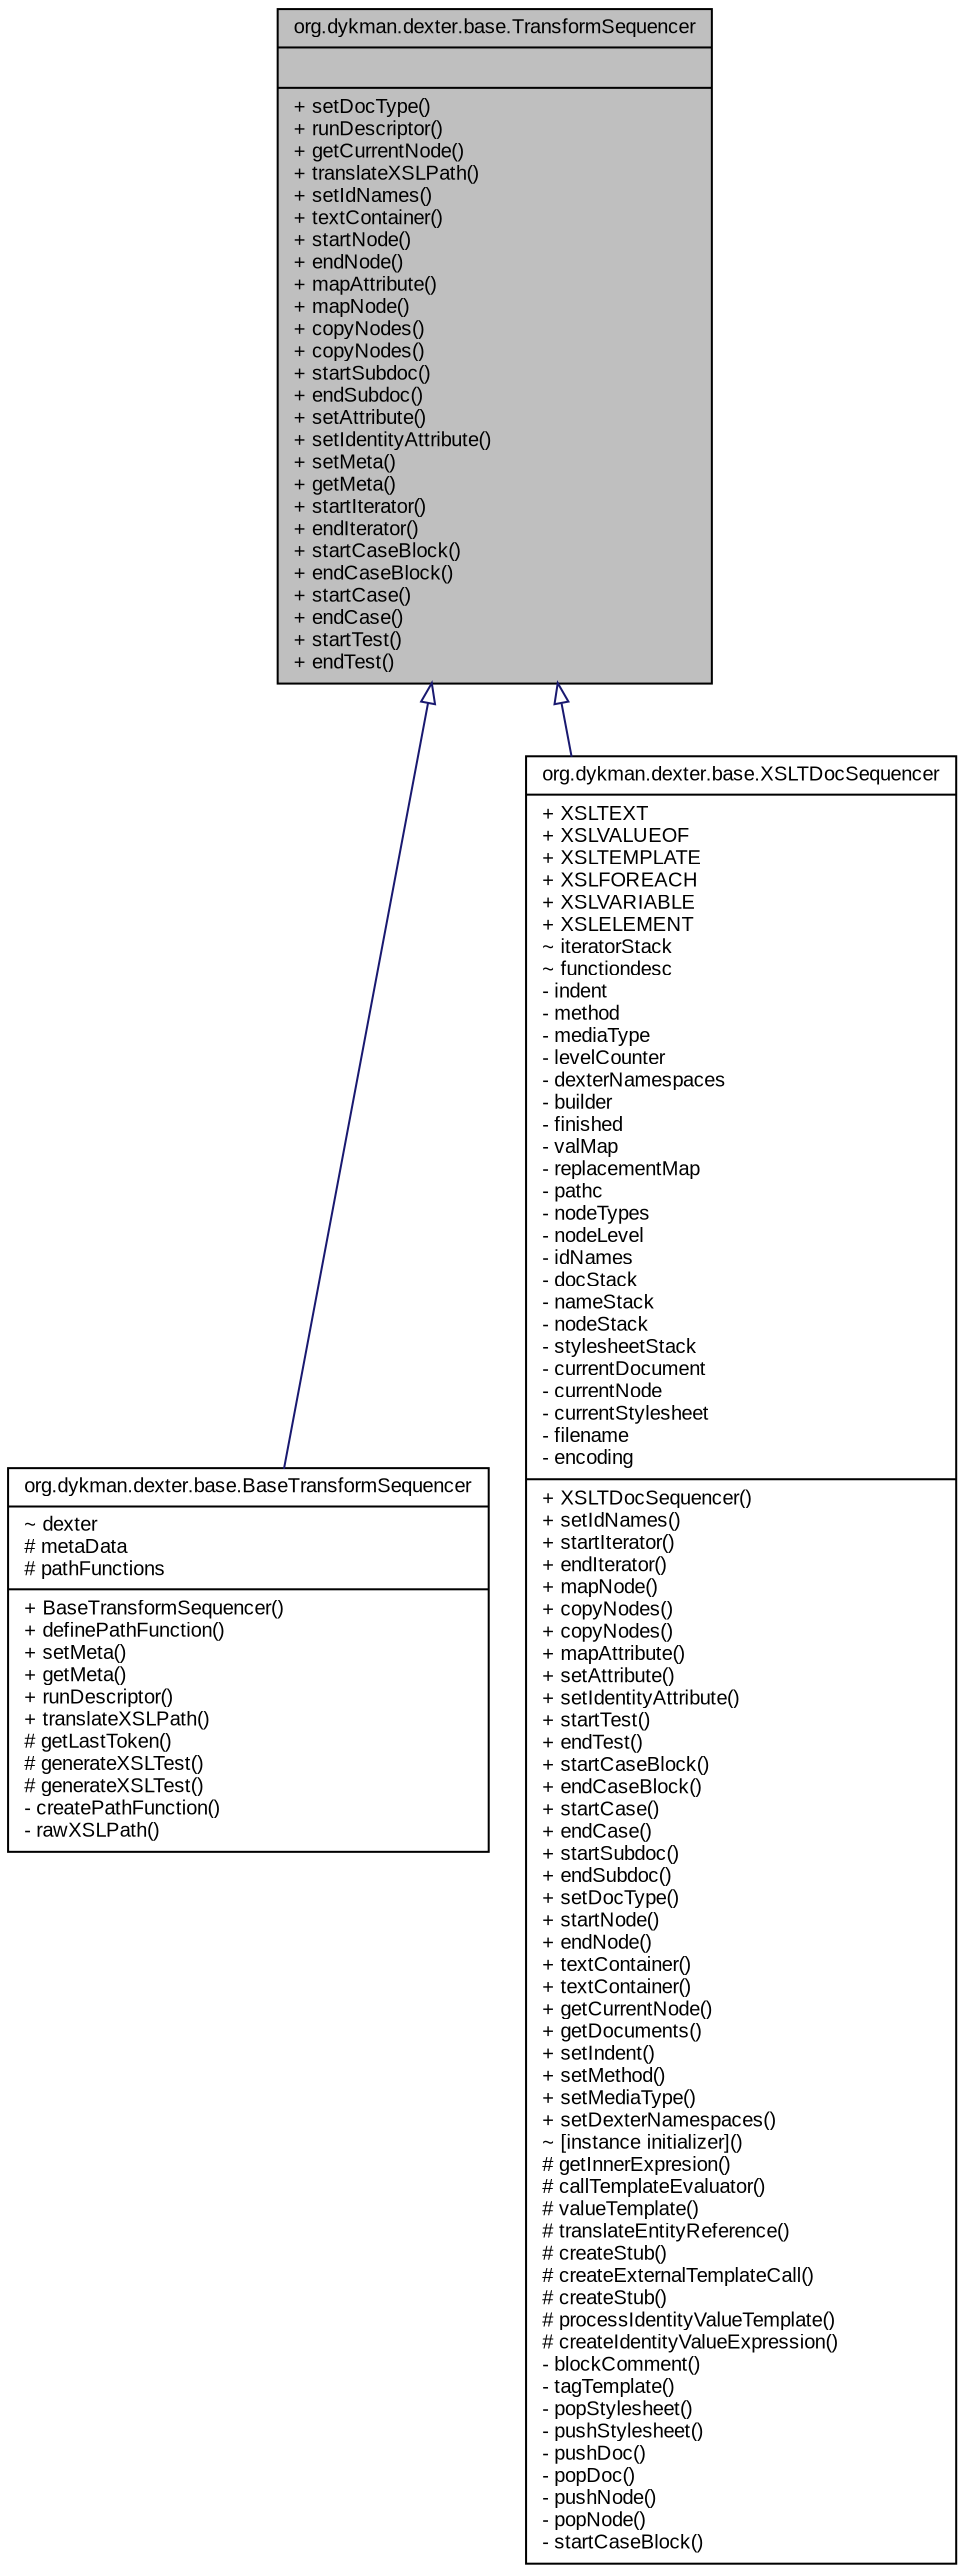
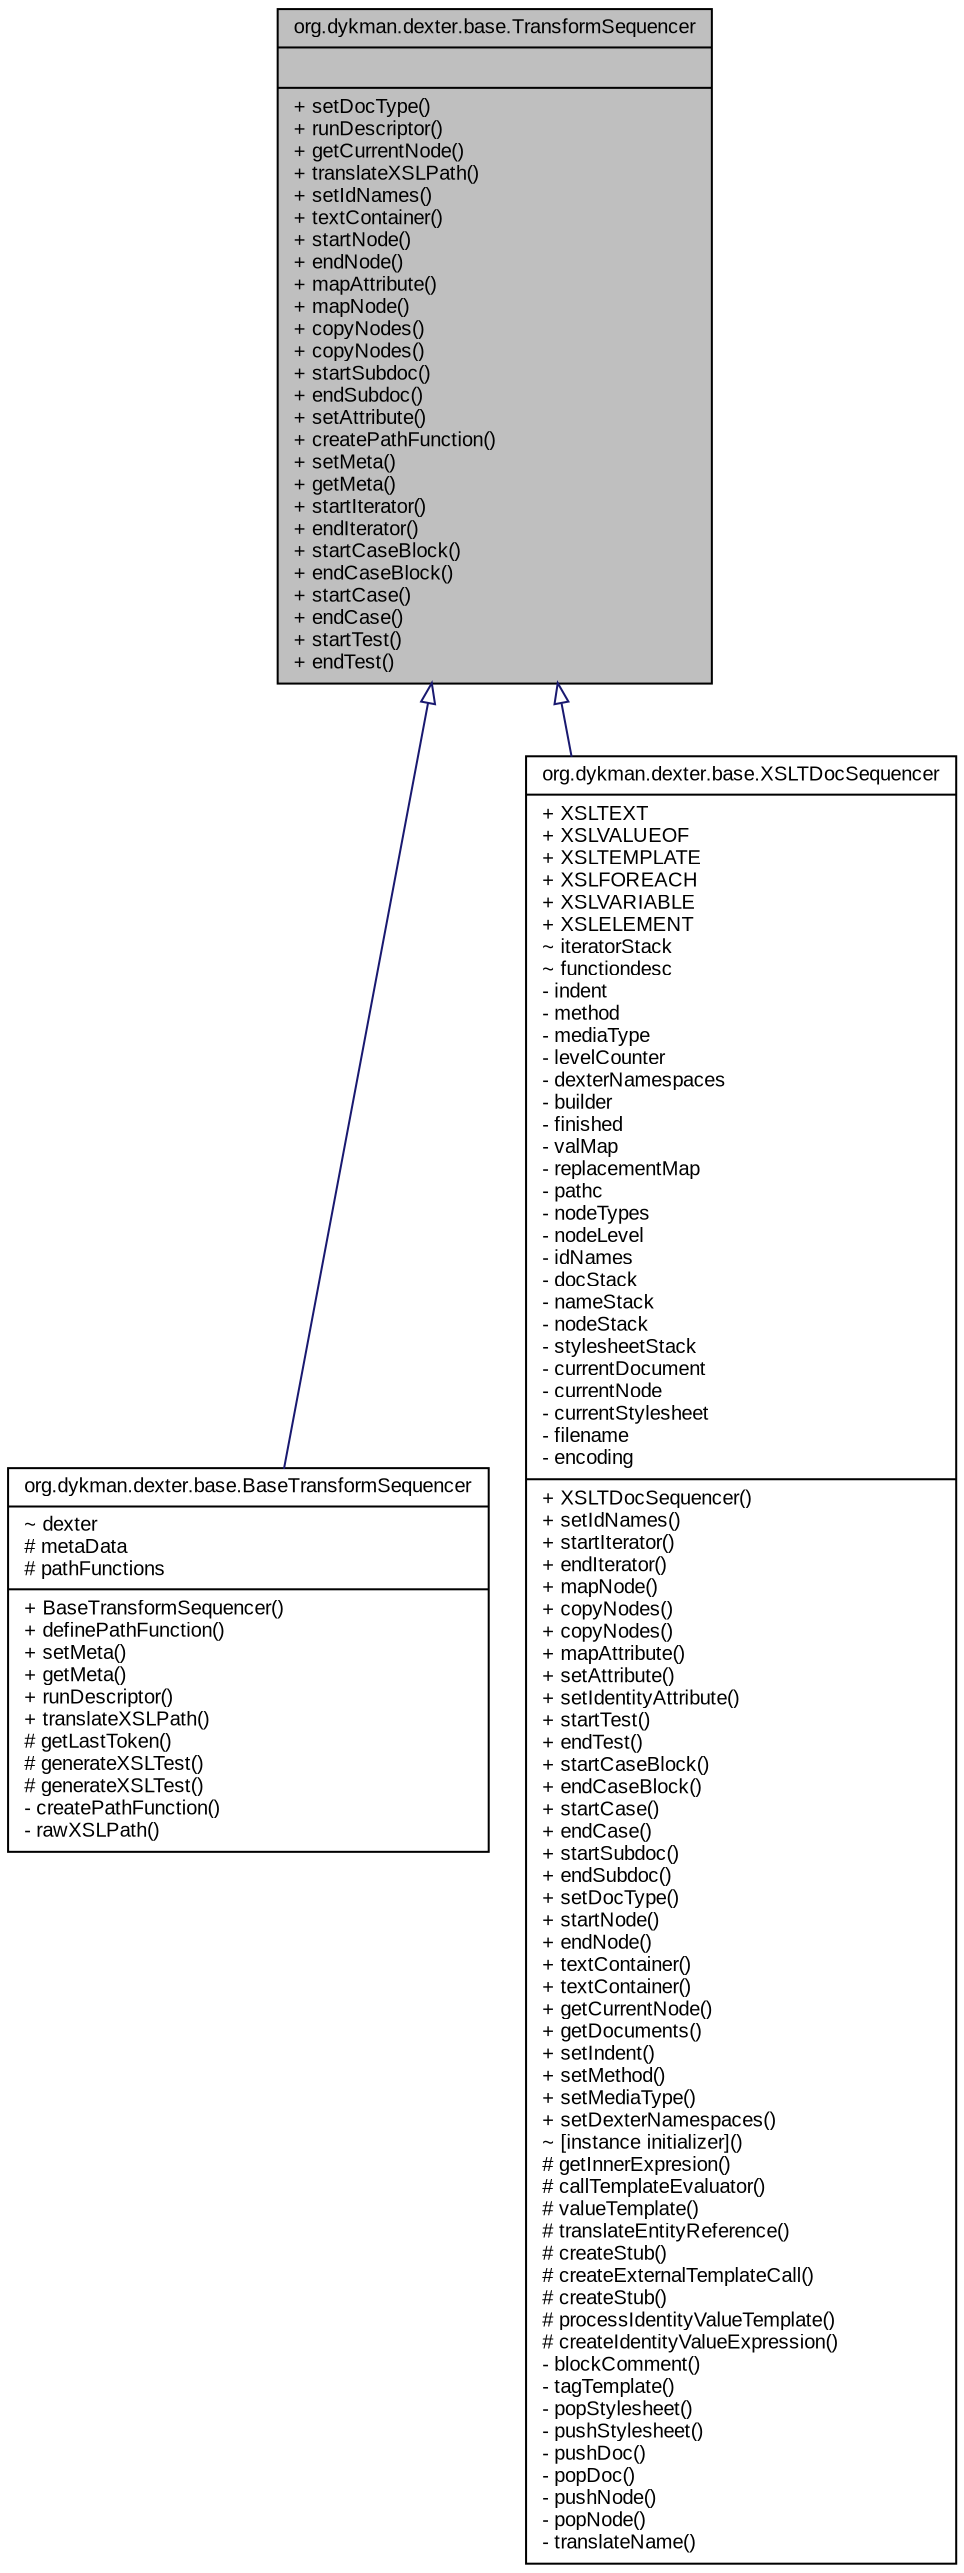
node "org.dykman.dexter.base.TransformSequencer": text "+ setIdentityAttribute()" -> "+ createPathFunction()"
node "org.dykman.dexter.base.XSLTDocSequencer": text "- startCaseBlock()" -> "- translateName()"
